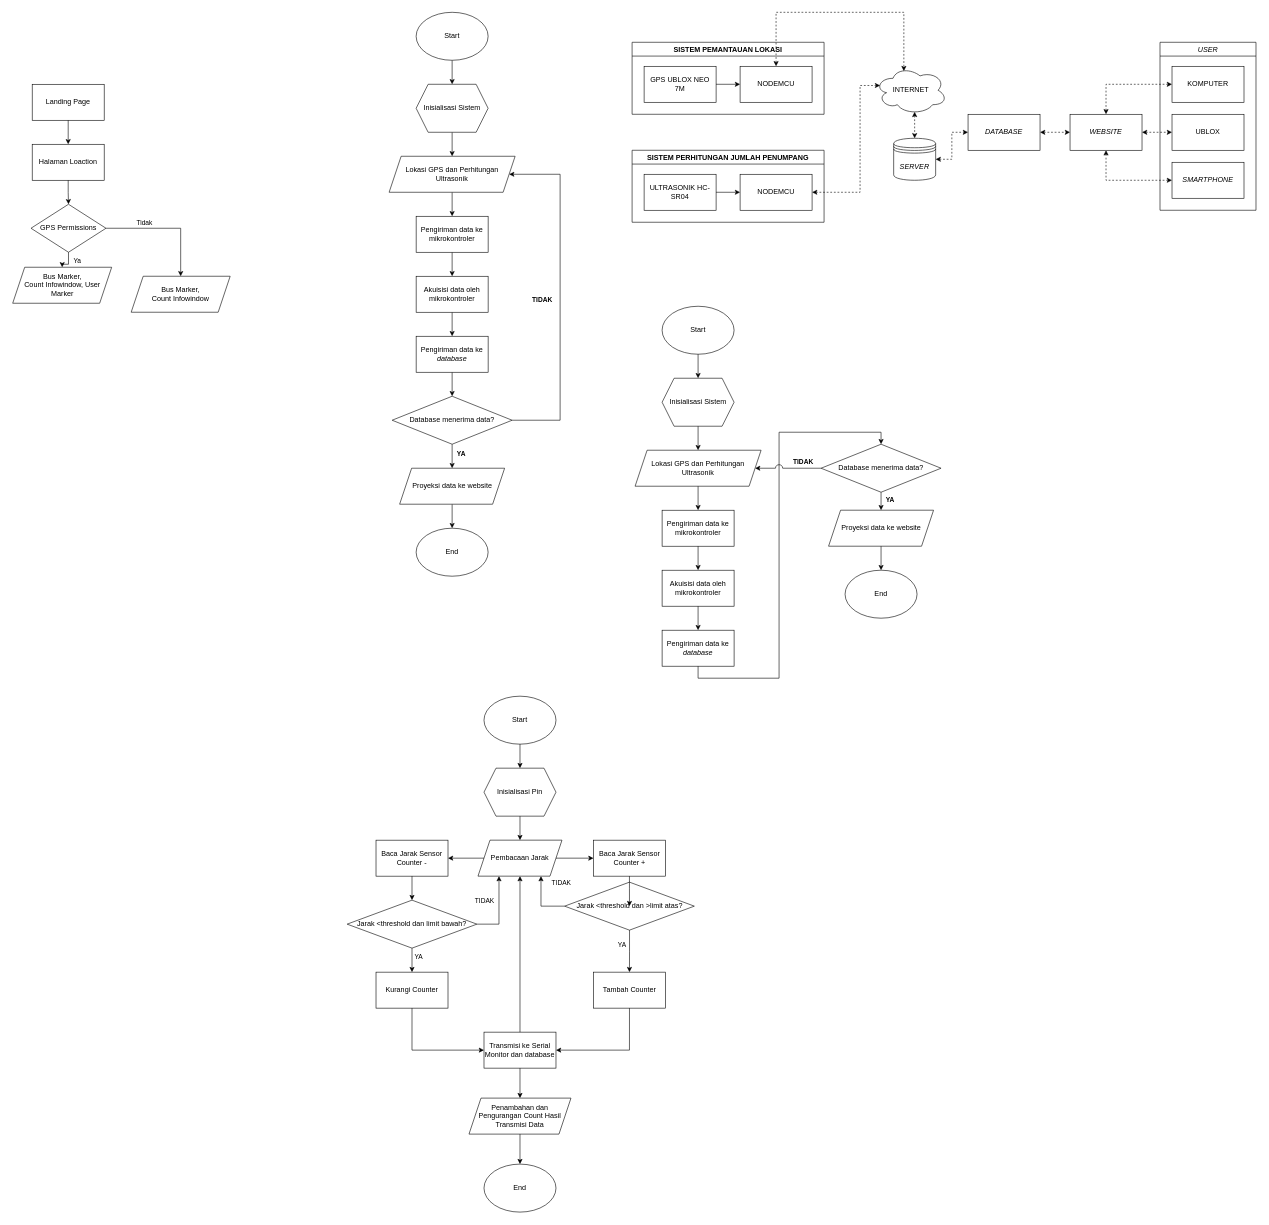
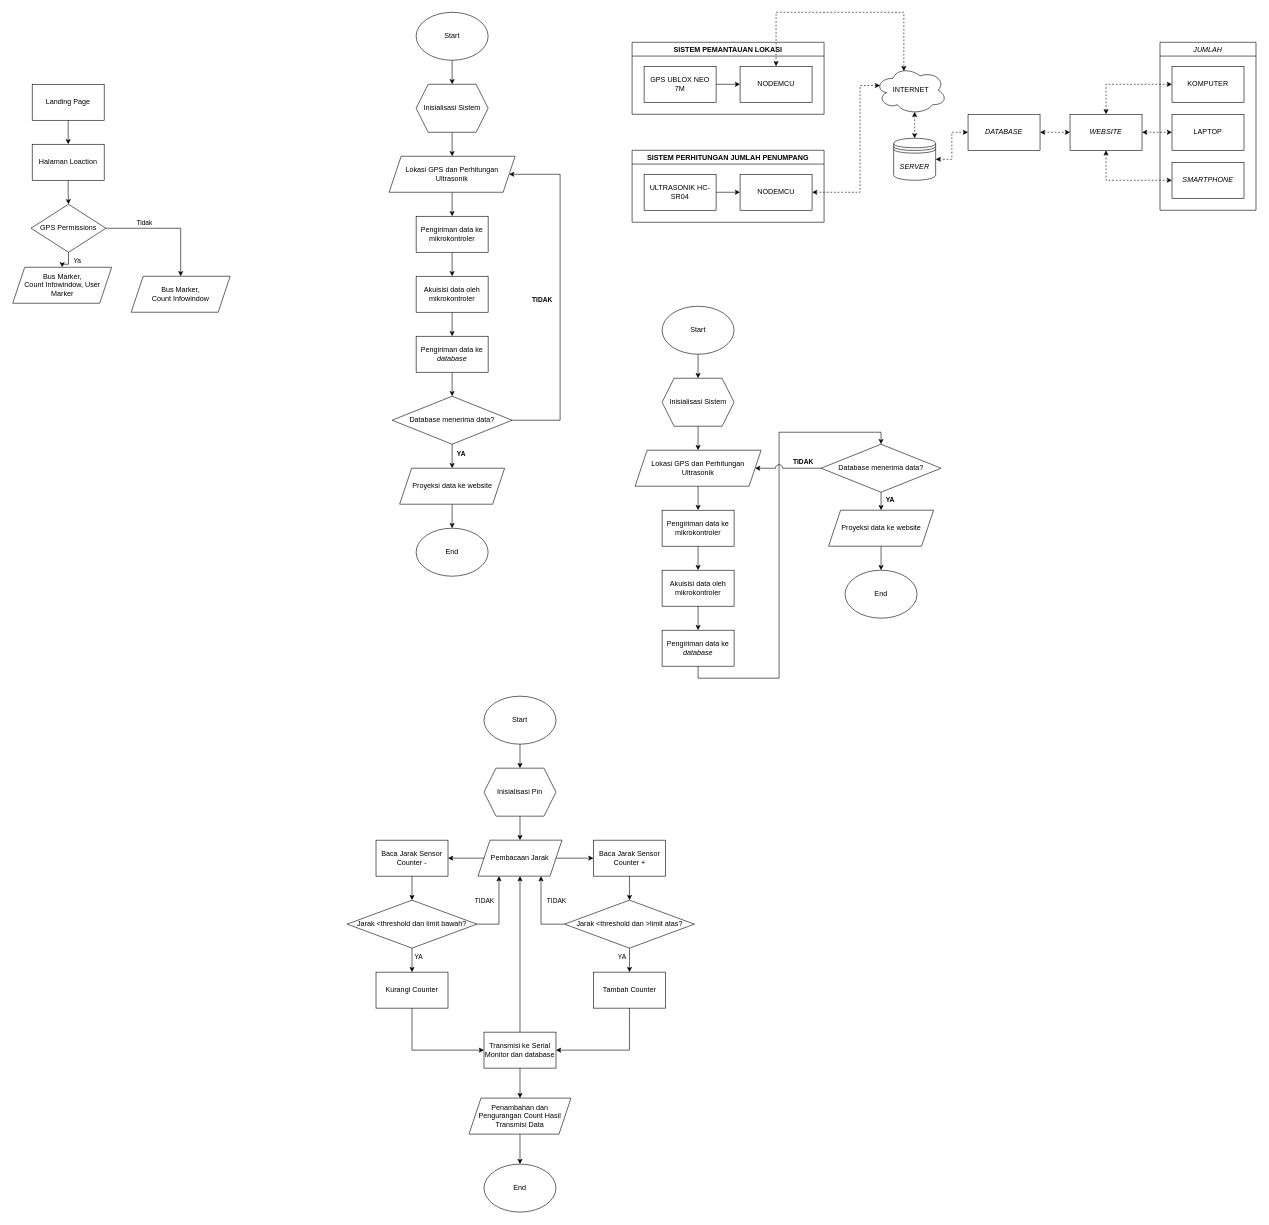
node "USER": label "USER" -> "JUMLAH"
node "UBLOX": label "UBLOX" -> "LAPTOP"
node "Jarak <threshold dan >limit atas?": moved (629, 906) -> (629, 924)
